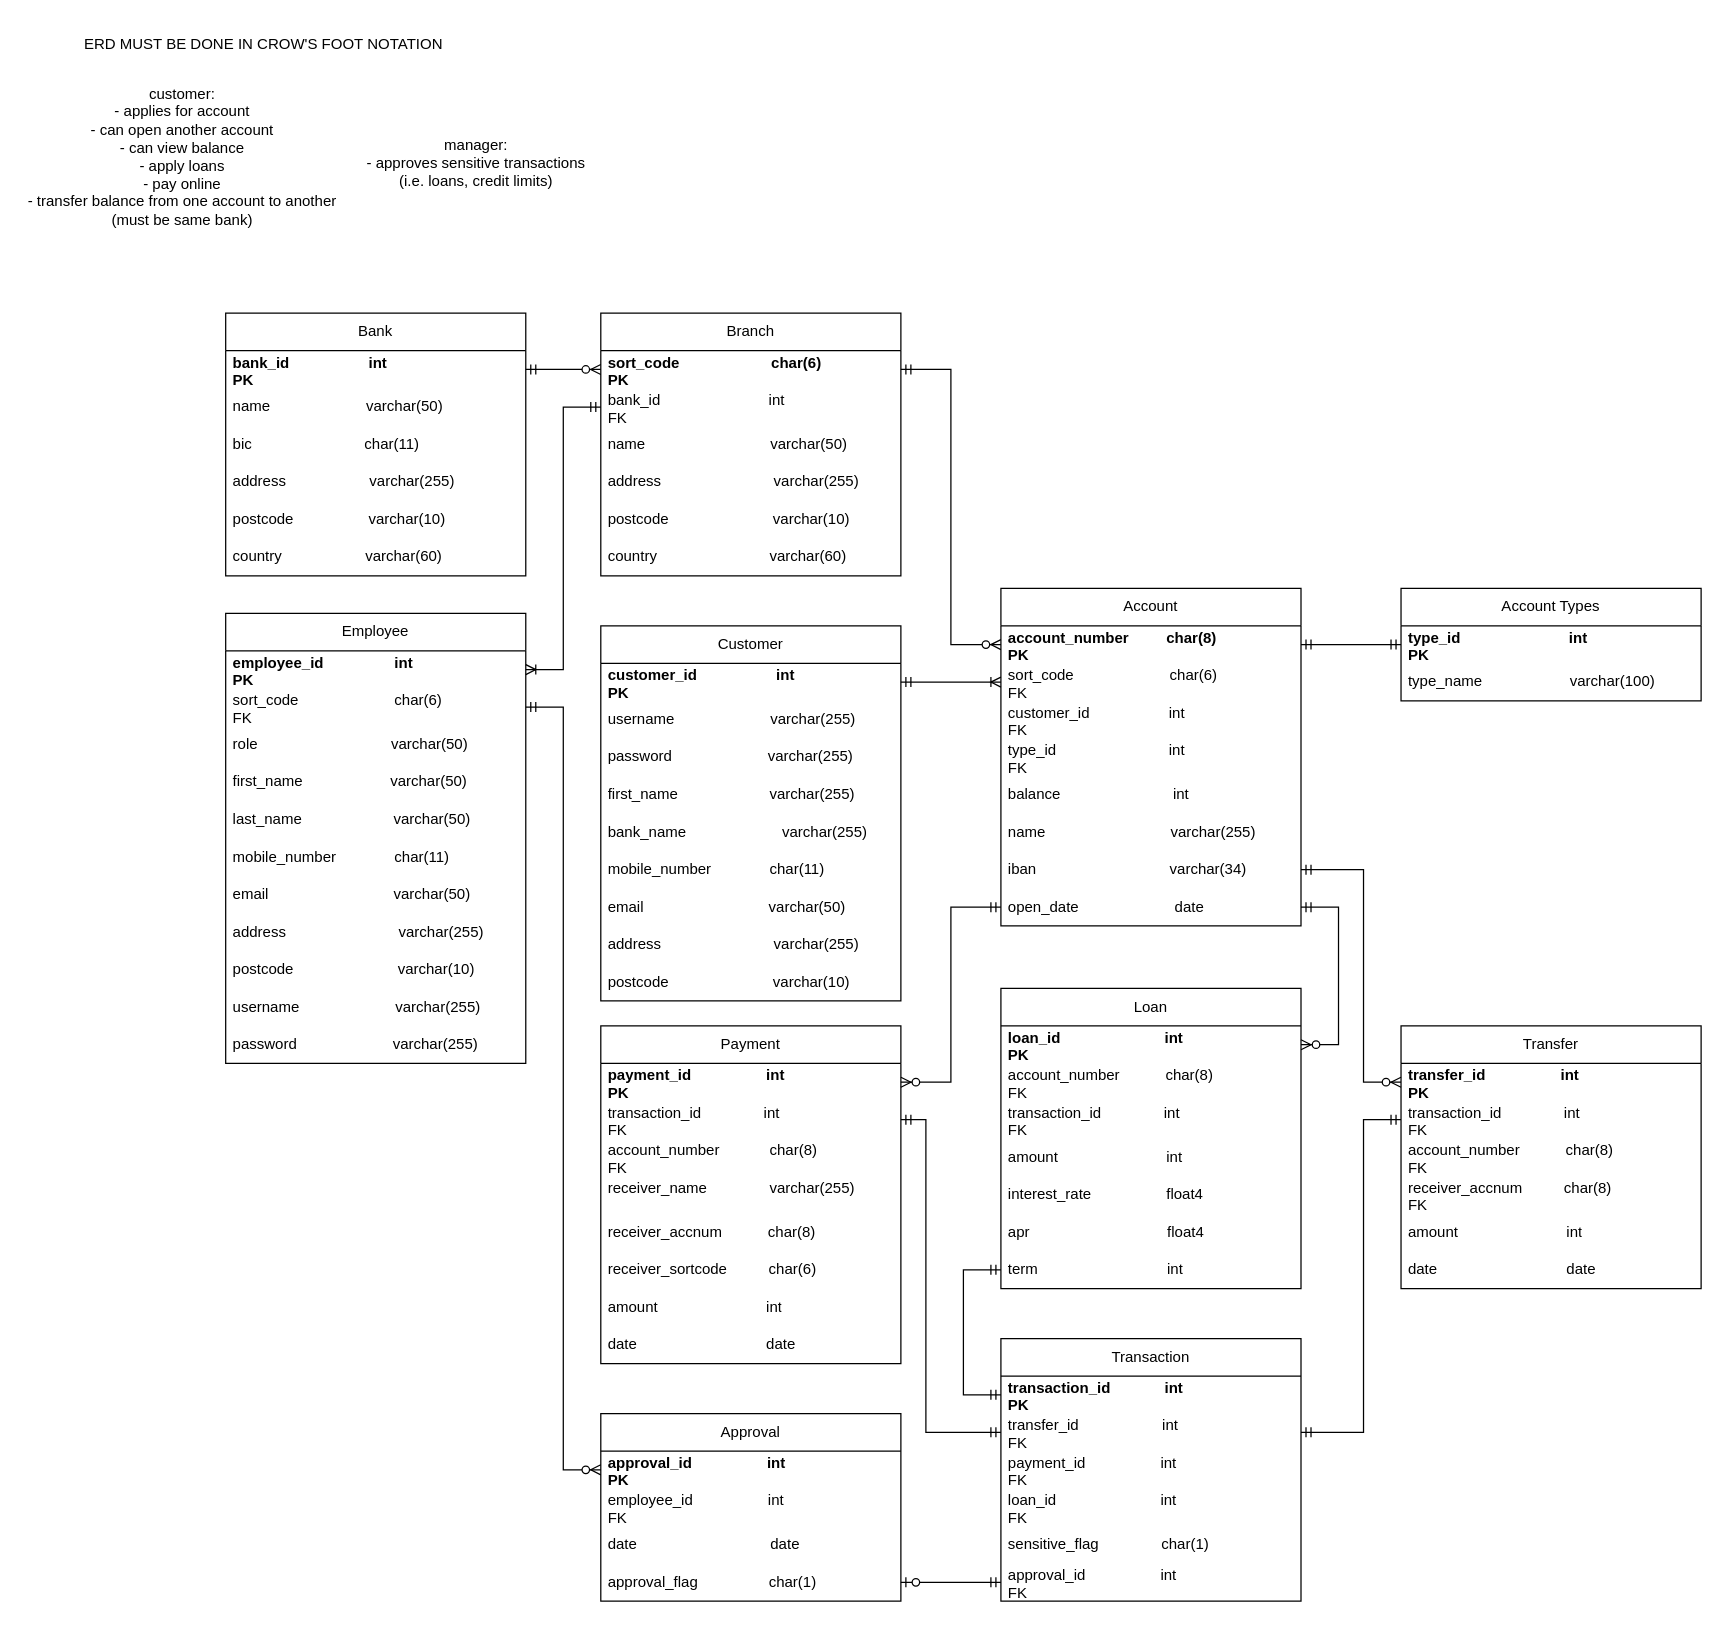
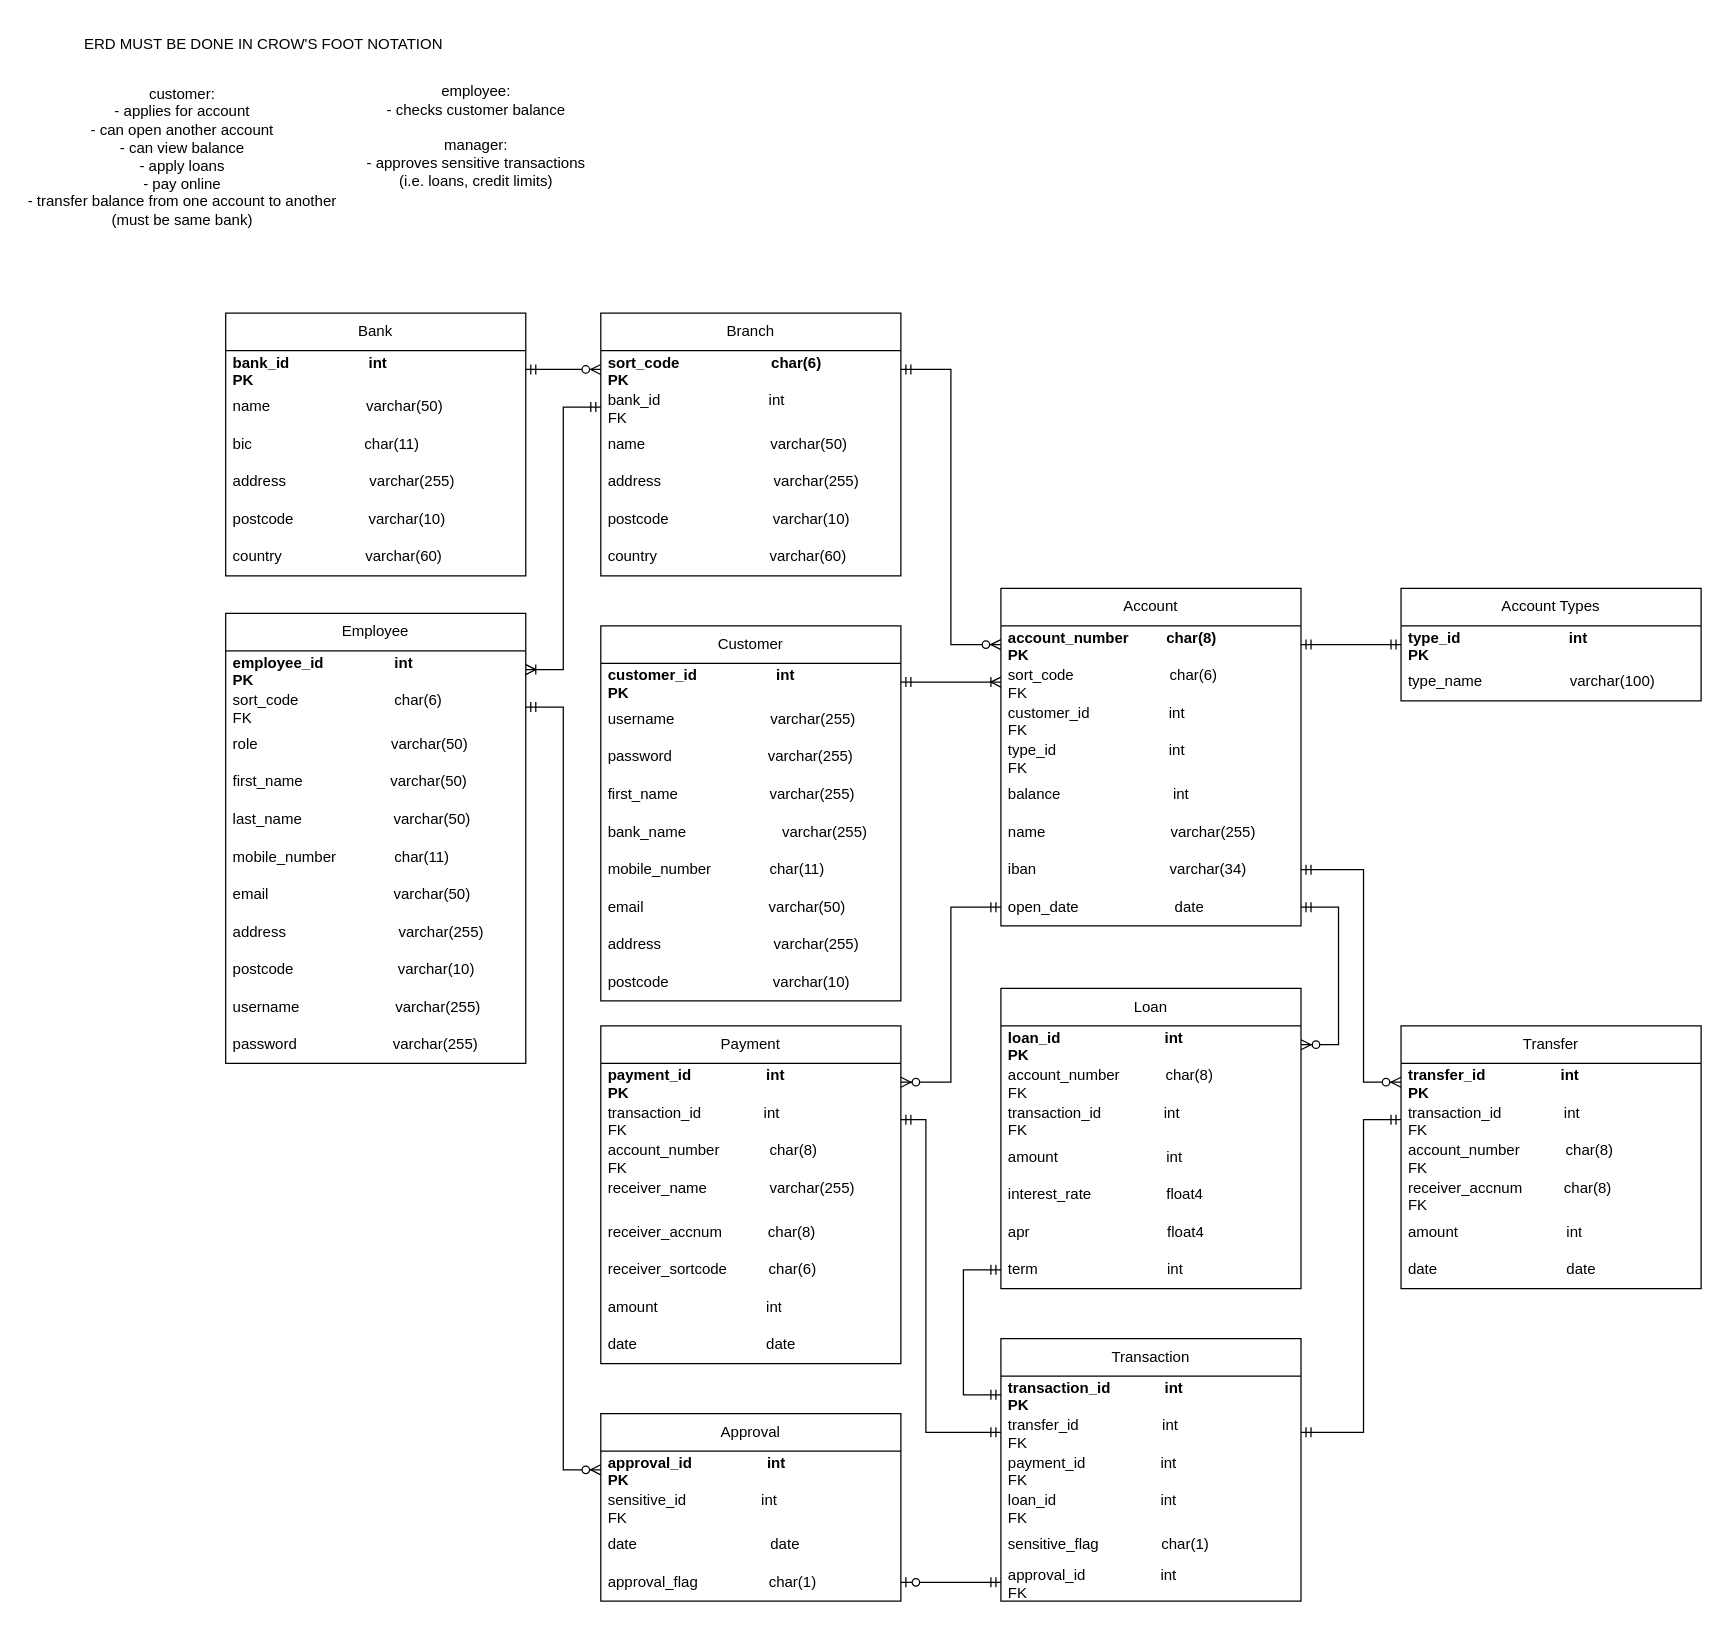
node "employee: - checks customer balance": added
node "employee_id int FK": label "employee_id int FK" -> "sensitive_id int FK"
